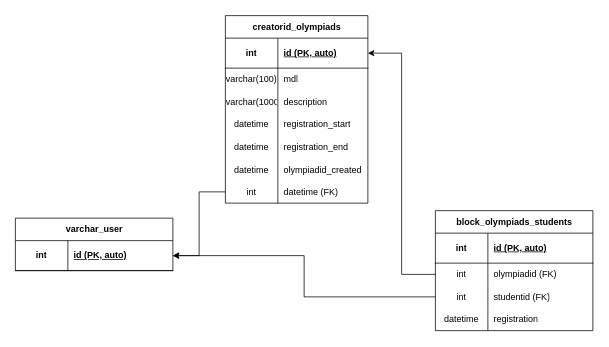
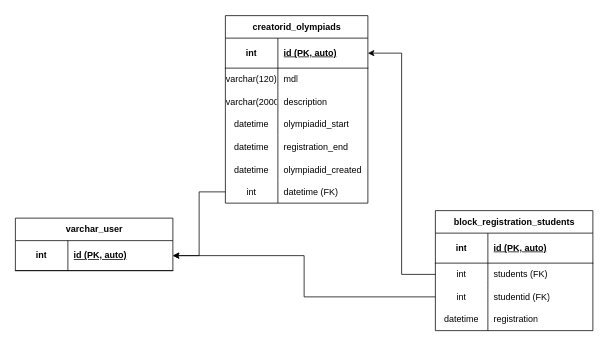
node "varchar(100)": label "varchar(100)" -> "varchar(120)"
node "varchar(1000)": label "varchar(1000)" -> "varchar(2000)"
node "registration_start": label "registration_start" -> "olympiadid_start"
node "block_olympiads_students": label "block_olympiads_students" -> "block_registration_students"
node "olympiadid (FK)": label "olympiadid (FK)" -> "students (FK)"
